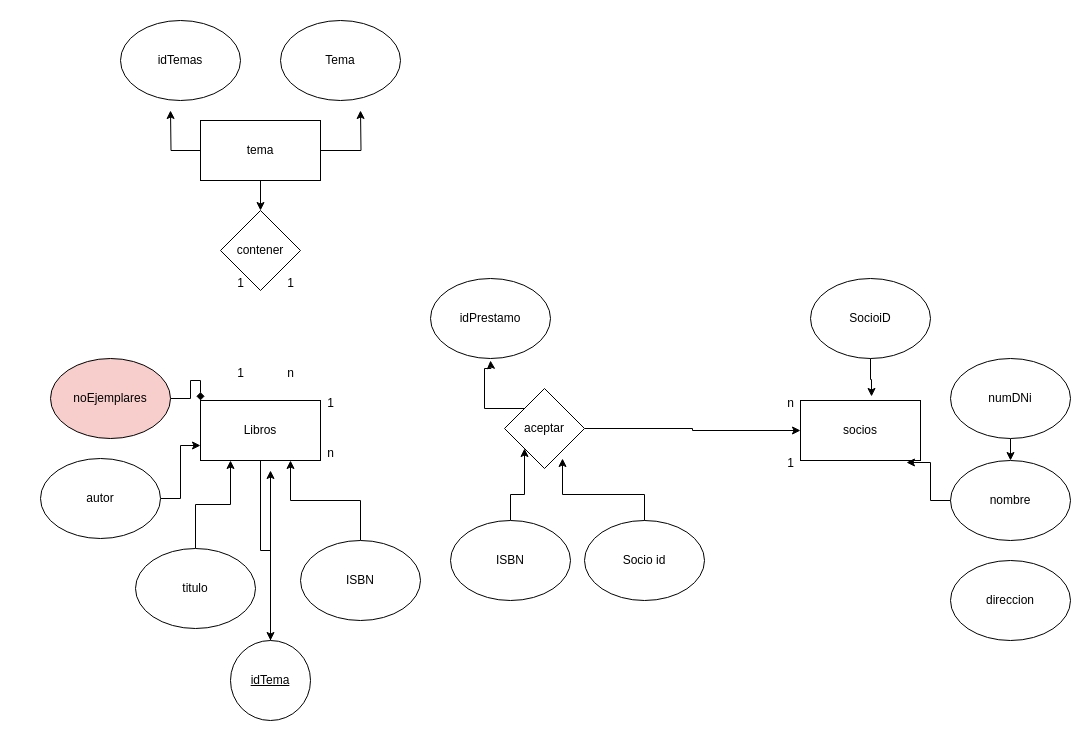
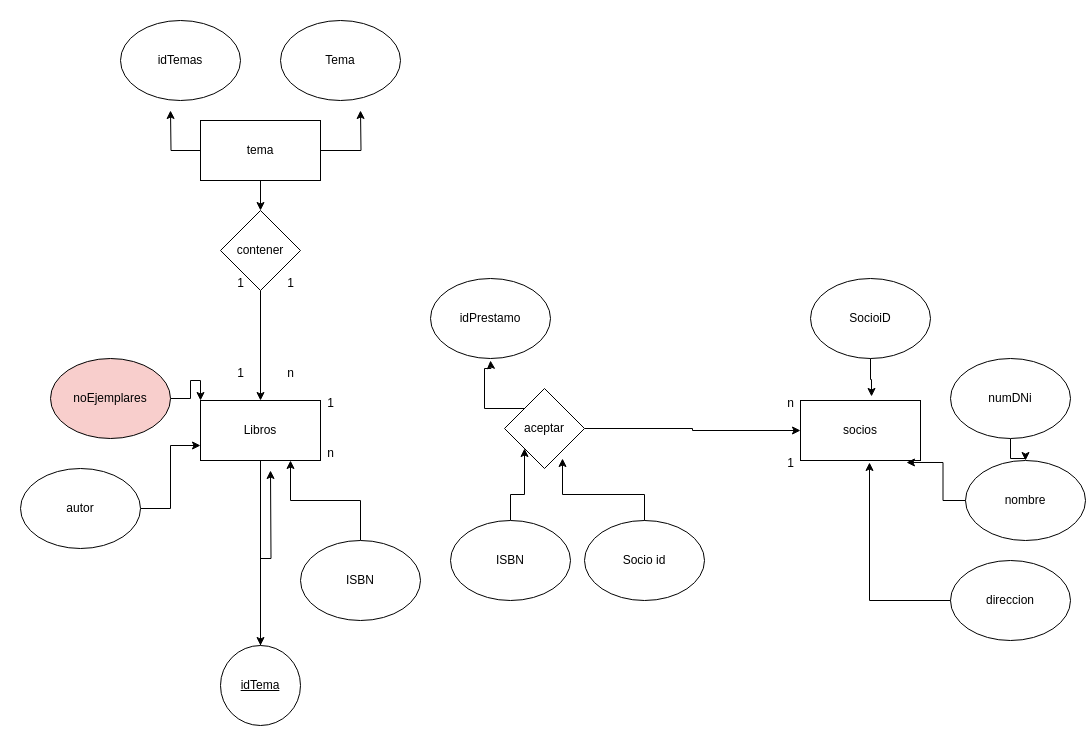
edge "contener" -> "Libros": added
edge "noEjemplares" -> "Libros": arrowhead diamond -> classic
node "autor": moved (101, 499) -> (81, 509)
node "nombre": moved (1011, 501) -> (1026, 501)
edge "titulo" -> "Libros": removed
edge "direccion" -> "socios": added
node "titulo": removed
node "idTema": moved (271, 681) -> (261, 686)
